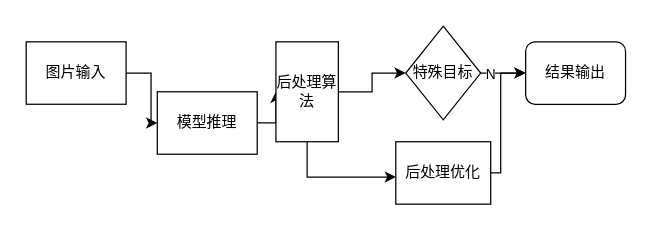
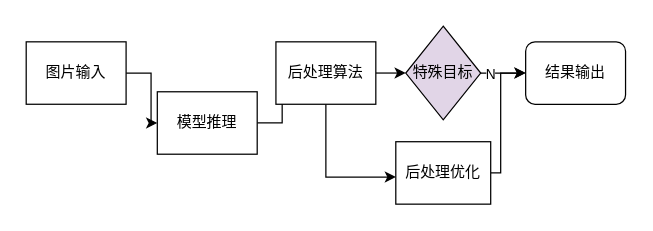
node "特殊目标": fillcolor #ffffff -> #e1d5e7
node "后处理算法": size 63x100 -> 100x63
